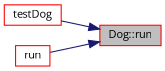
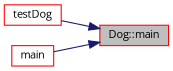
node "Dog::run": label "Dog::run" -> "Dog::main"
node "run": label "run" -> "main"
